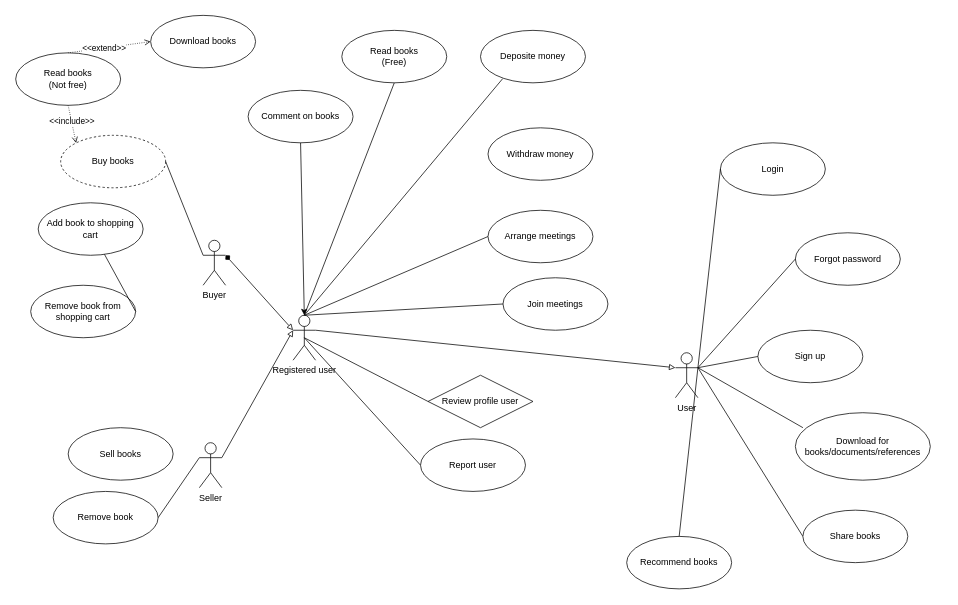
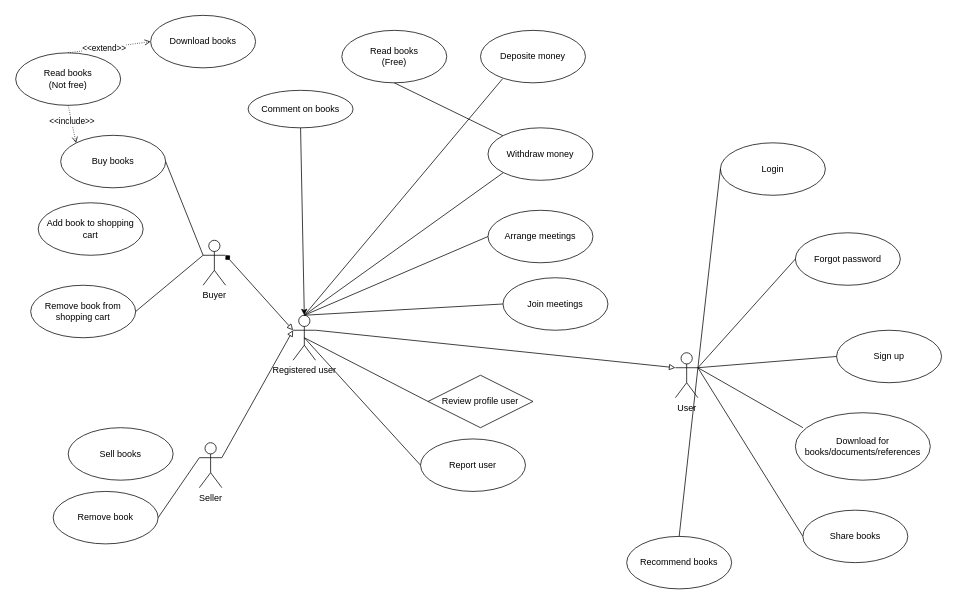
node "Comment on books": size 105x53 -> 105x38
node "Buy books": style dashed -> solid
edge "Read books (Free)" -- "Registered user": now "Read books (Free)" -- "Withdraw money"
edge "Withdraw money" -- "Registered user": added
edge "Add book to shopping cart" -- "Remove book from shopping cart": now "Buyer" -- "Remove book from shopping cart"
node "Sign up": moved (810, 357) -> (889, 357)
